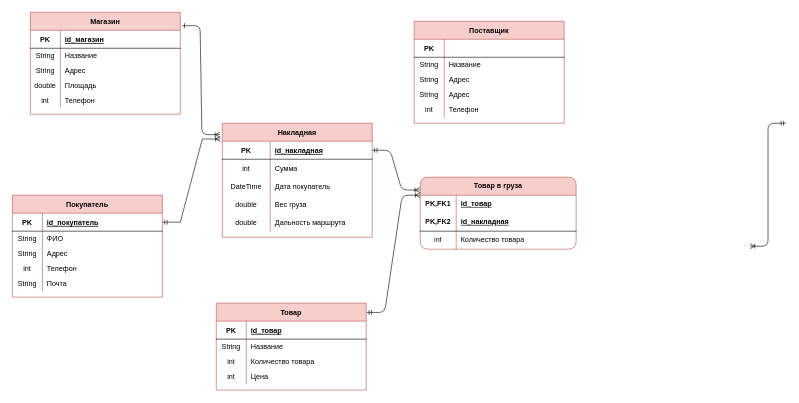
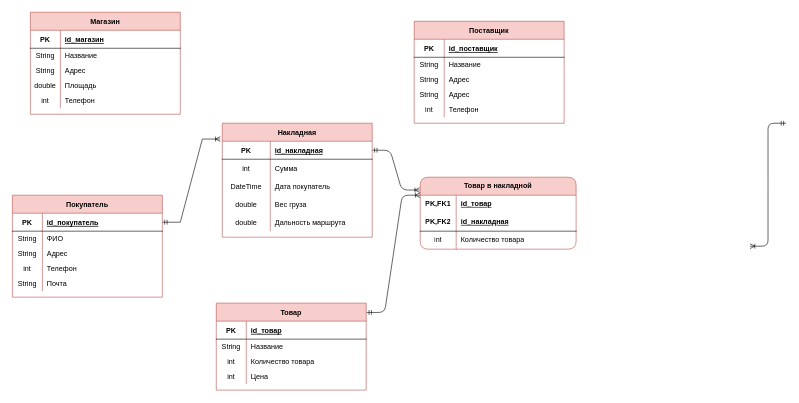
edge "Магазин" -- "Накладная": removed
node "id_поставщик": added
node "Товар в груза": label "Товар в груза" -> "Товар в накладной"
